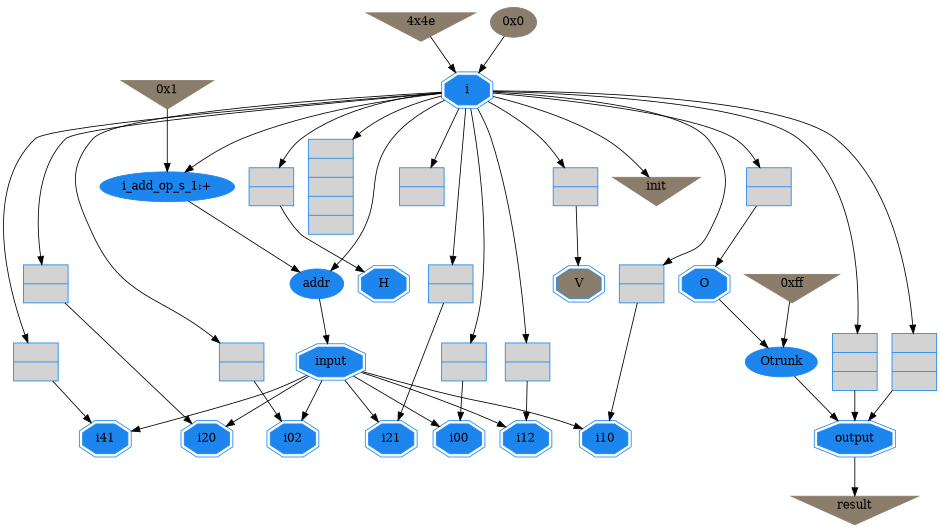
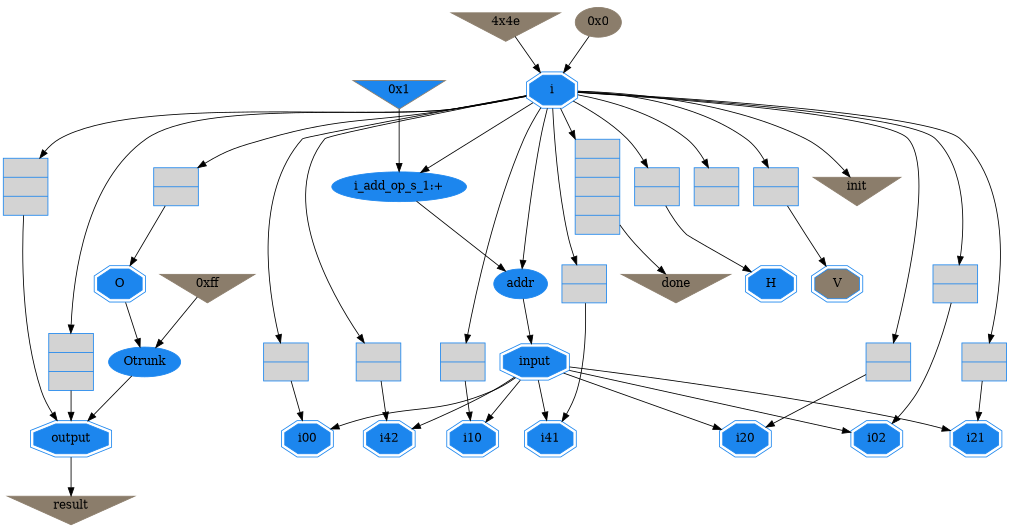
node "0x1": fillcolor bisque4 -> dodgerblue2
node "done": added
node "i12": label "i12" -> "i42"
